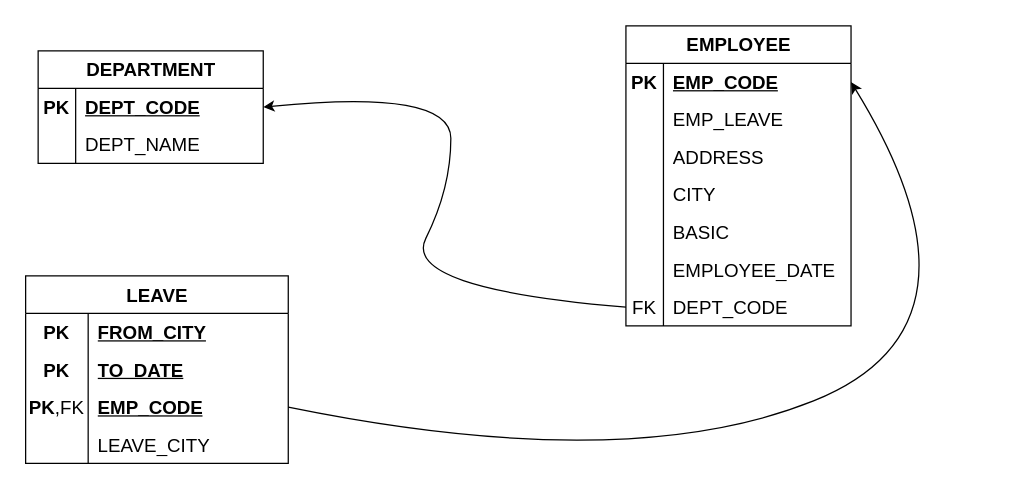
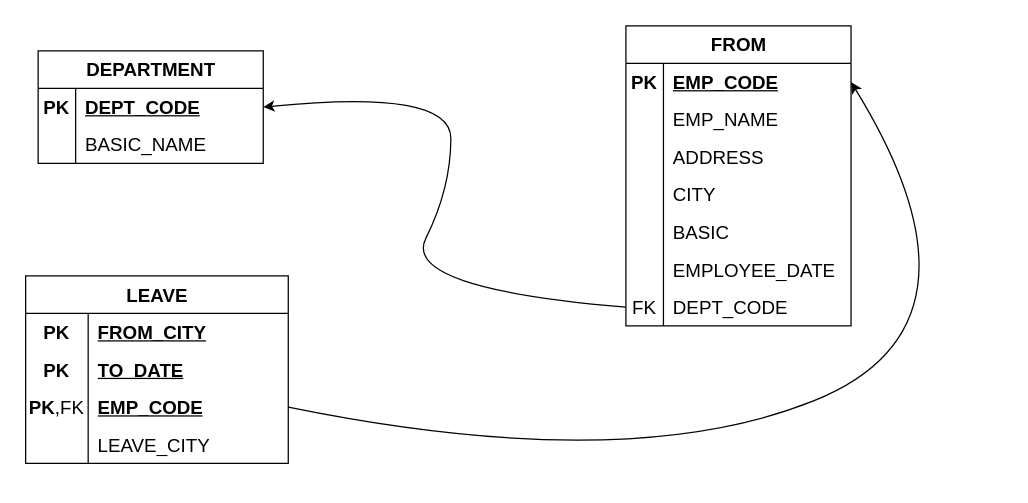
node "EMPLOYEE": label "EMPLOYEE" -> "FROM"
node "EMP_LEAVE": label "EMP_LEAVE" -> "EMP_NAME"
node "DEPT_NAME": label "DEPT_NAME" -> "BASIC_NAME"
